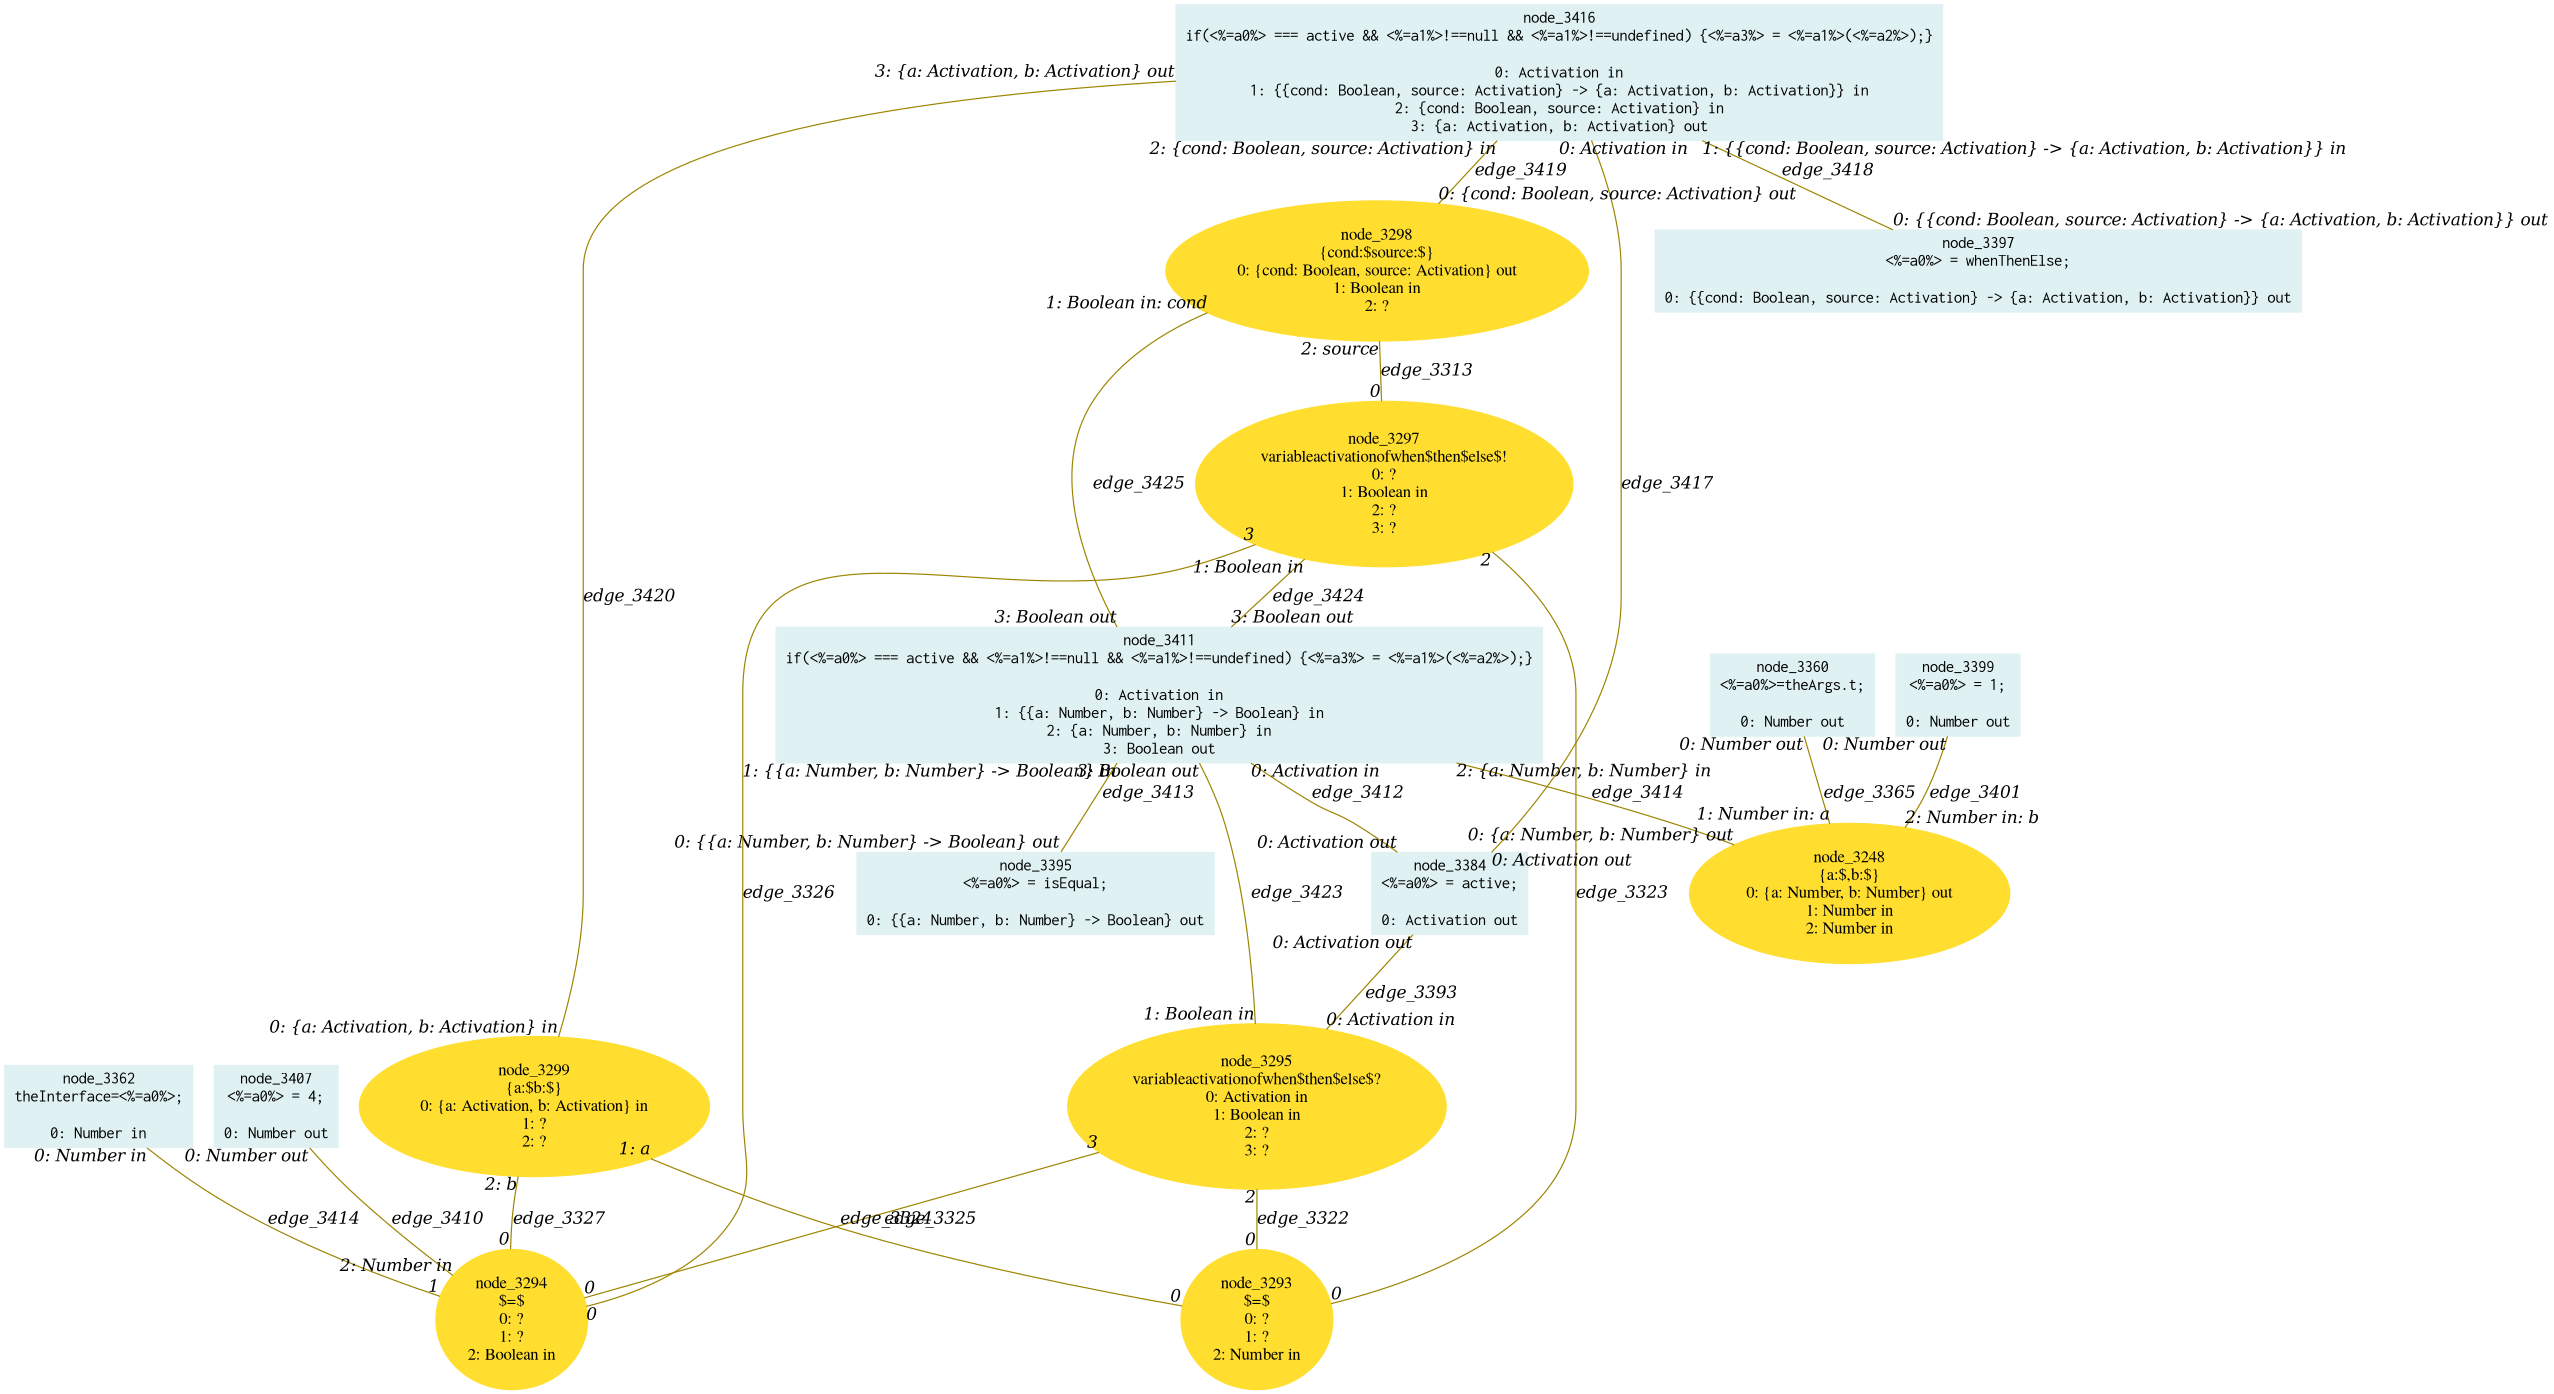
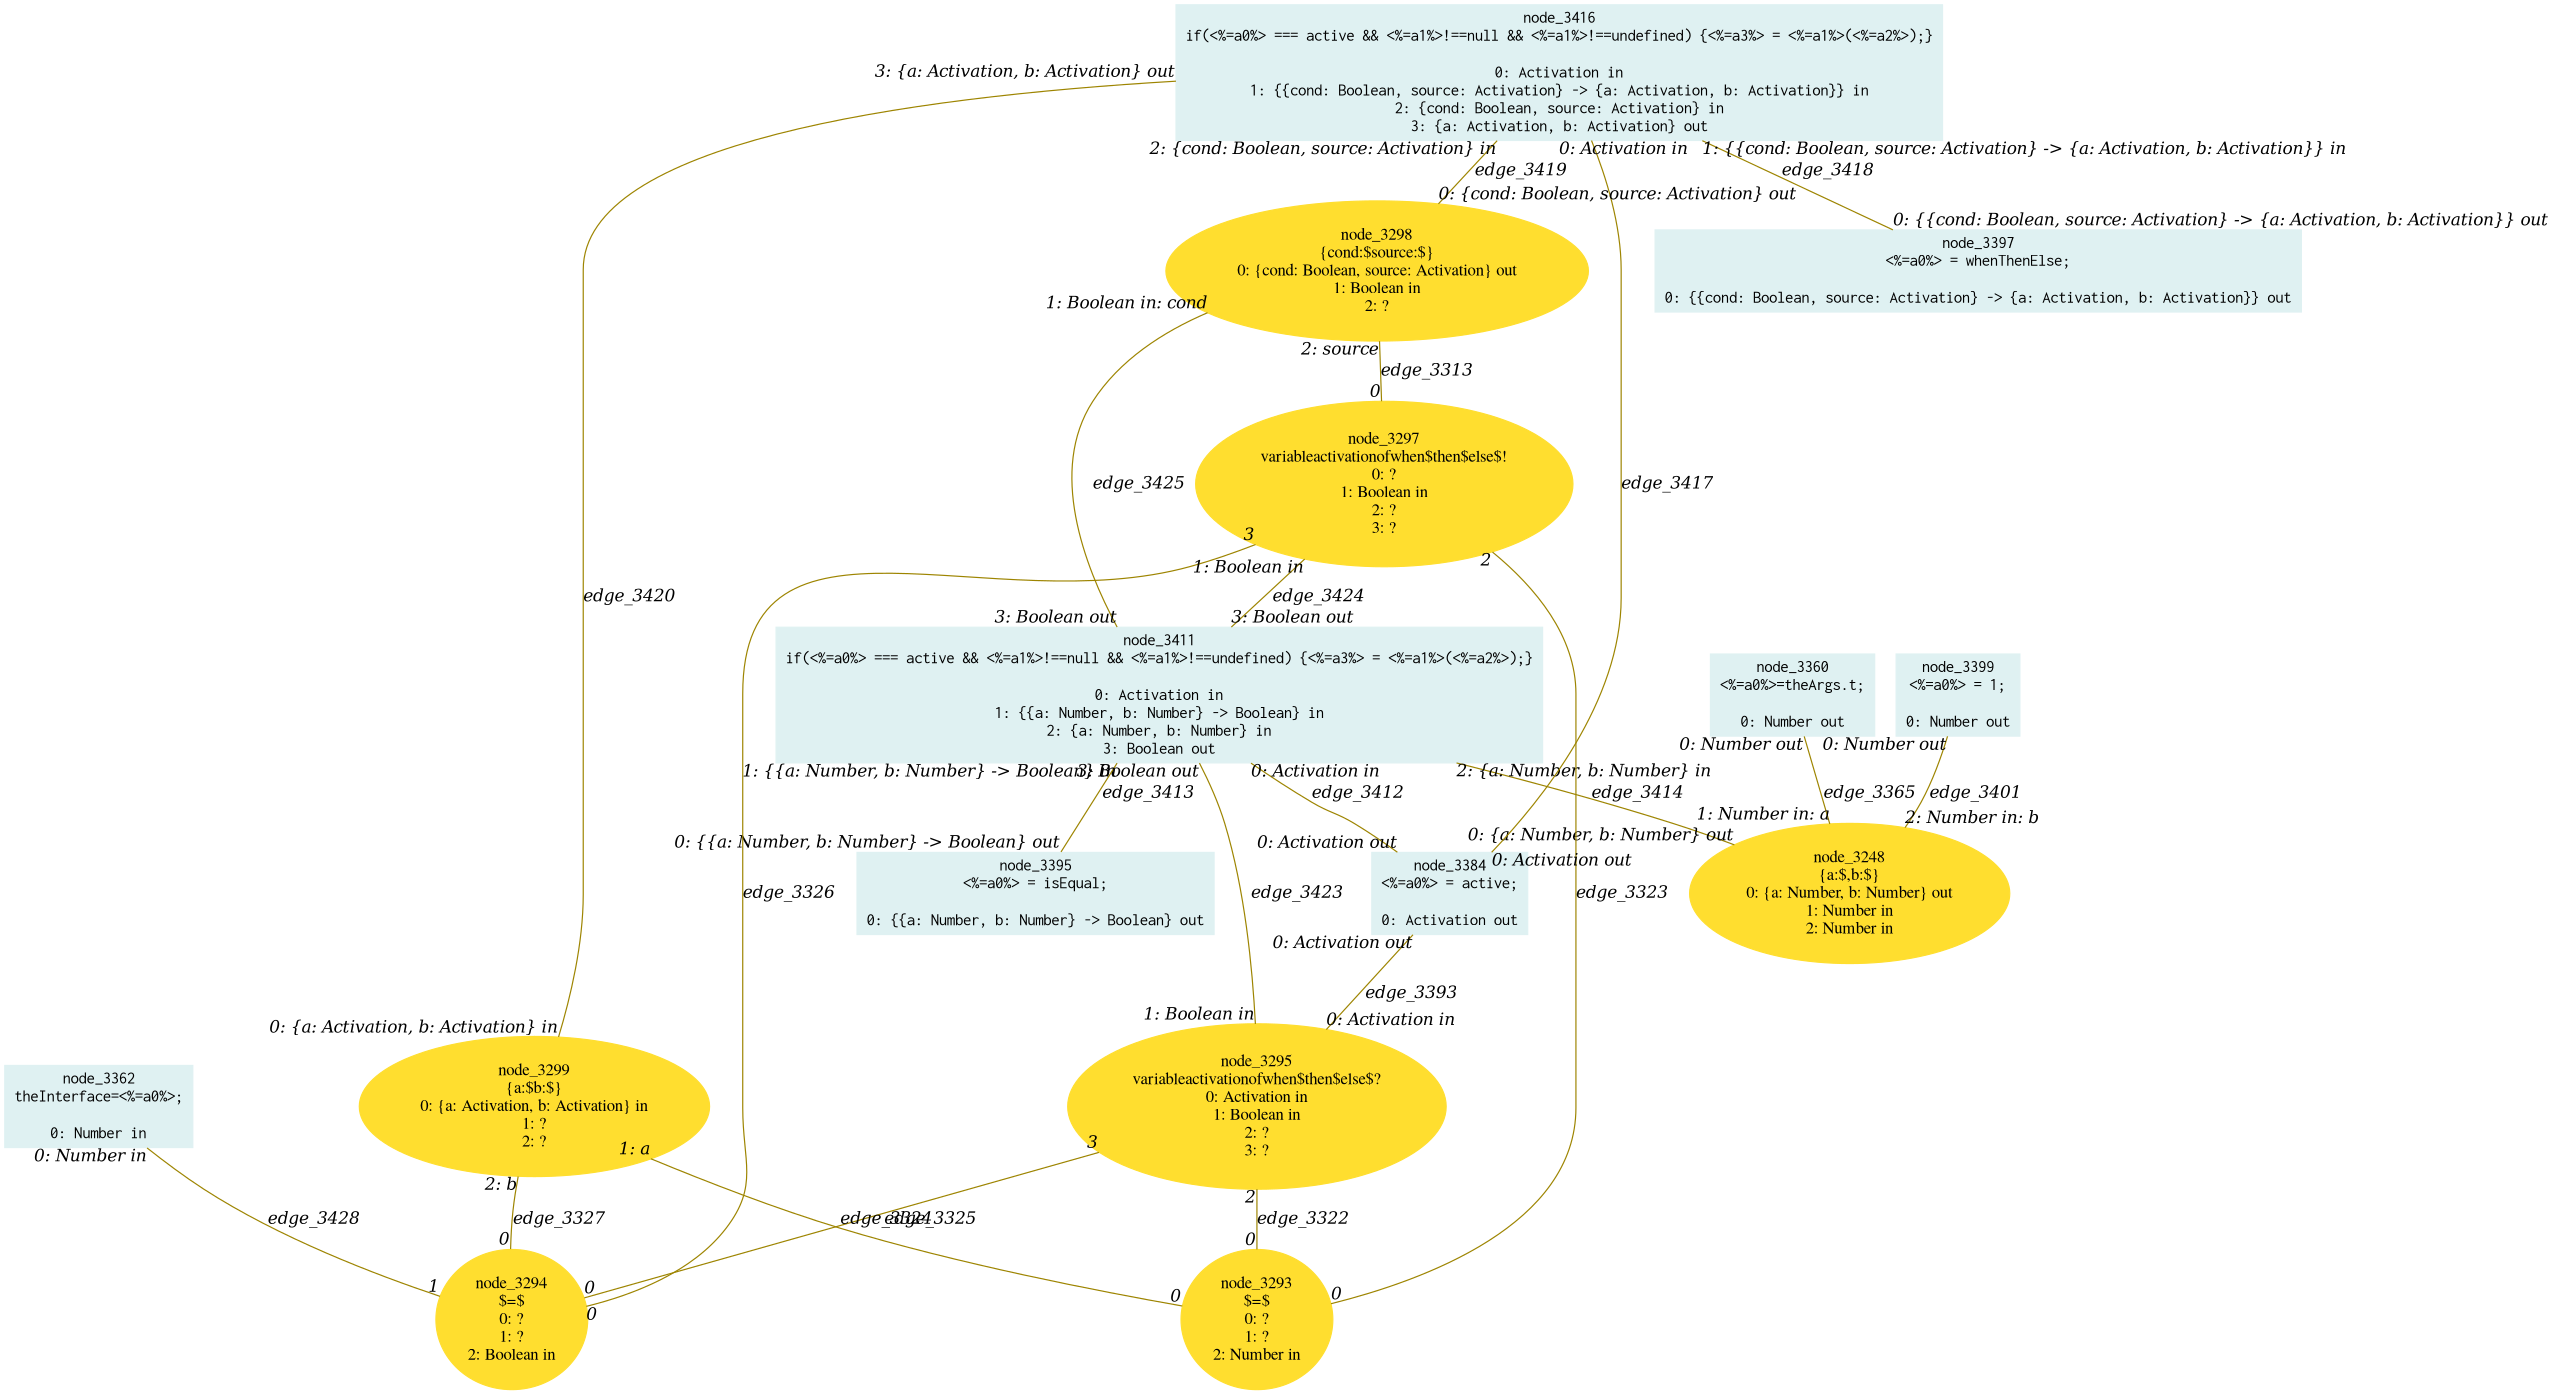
node "node_3407 <%=a0%> = 4; 0: Number out": removed
edge "node_3362 theInterface=<%=a0%>; 0: Number in" -- "node_3294 $=$ 0: ? 1: ? 2: Boolean in": label "edge_3414" -> "edge_3428"
